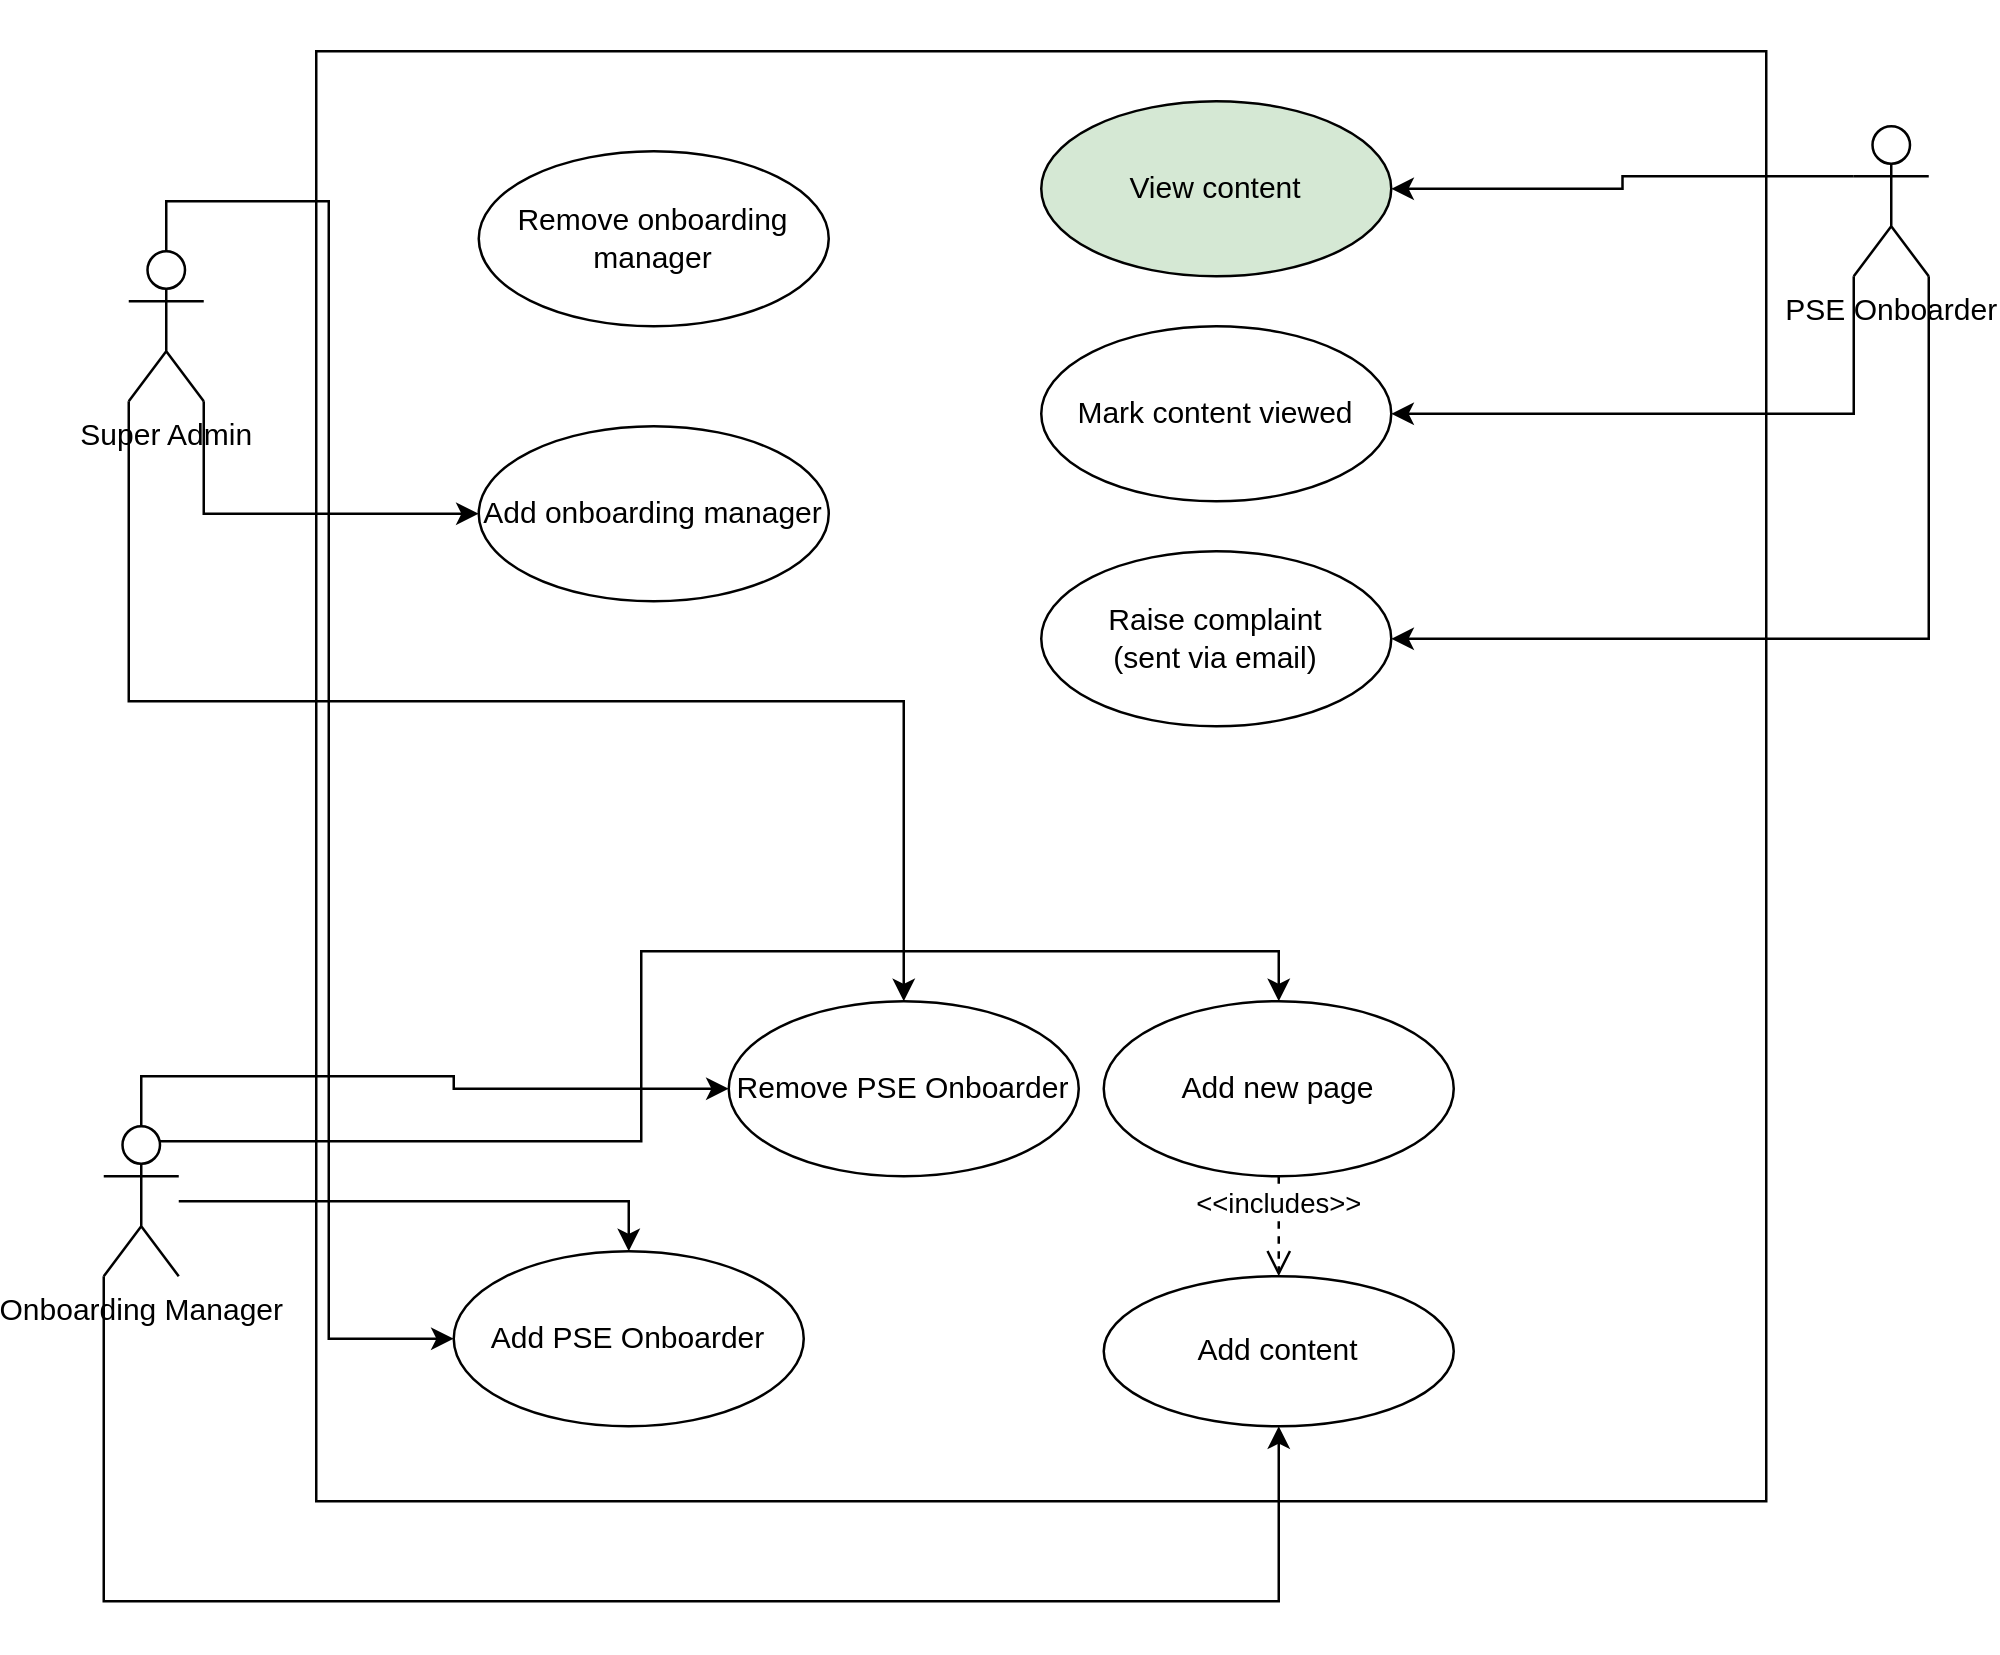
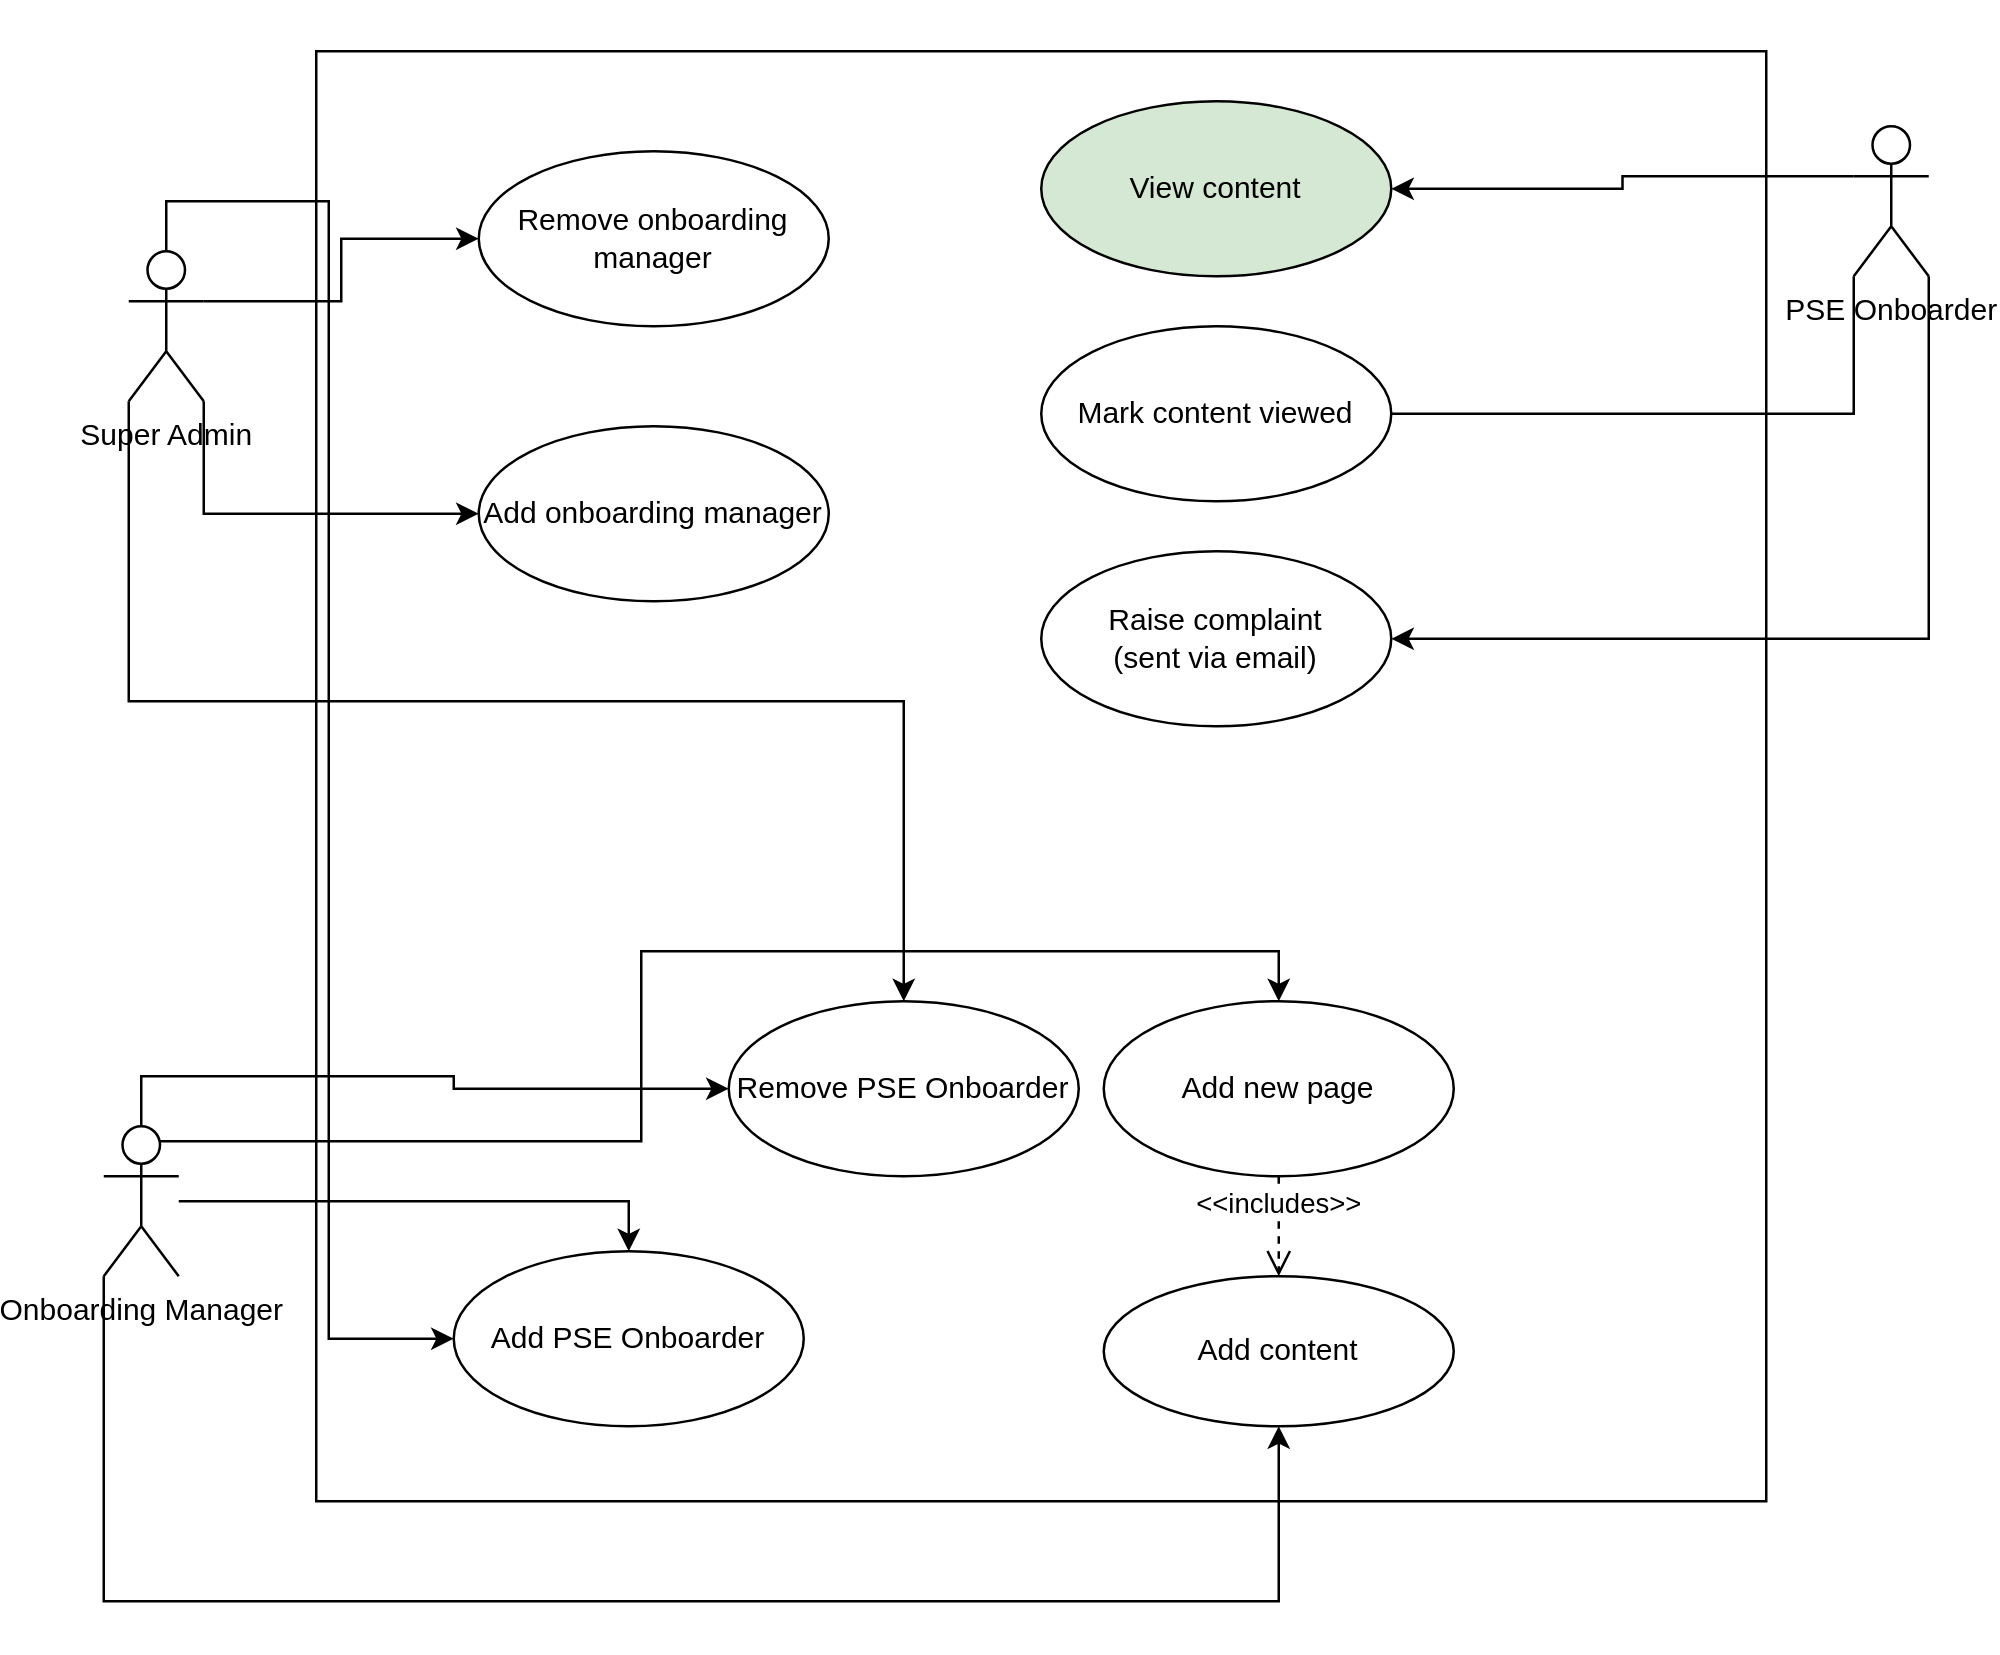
edge "Super Admin" -> "Remove onboarding manager": added
edge "PSE Onboarder" -> "Mark content viewed": arrowhead classic -> none
